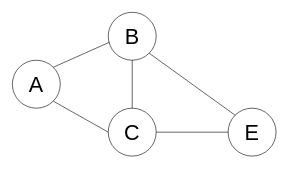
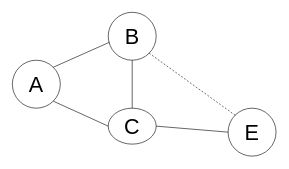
edge "B" -- "E": style solid -> dashed
node "C": size 48x48 -> 48x36
